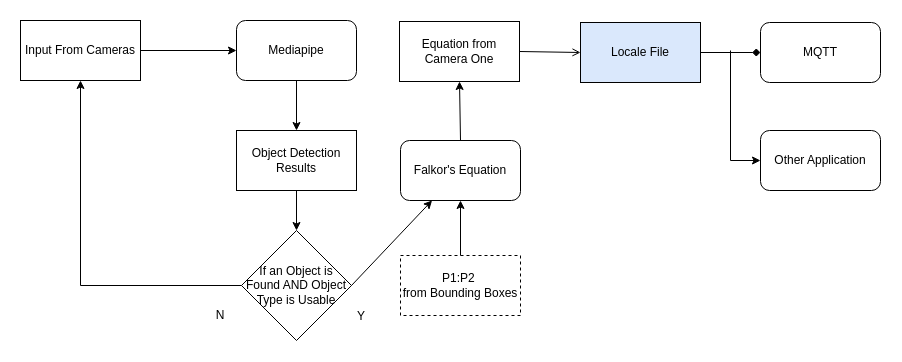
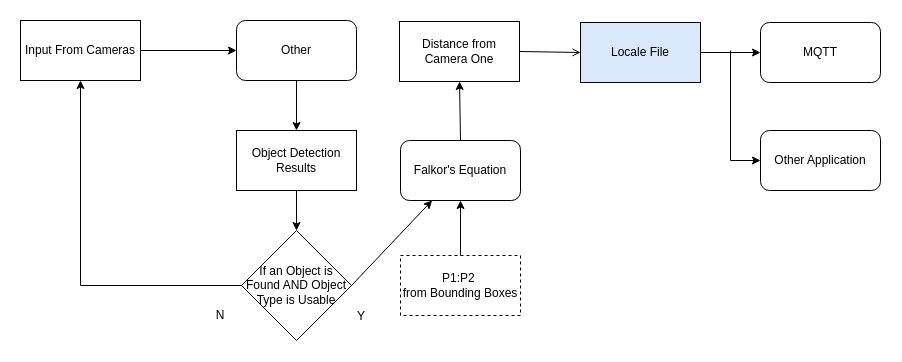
node "Mediapipe": label "Mediapipe" -> "Other"
node "Equation from Camera One": label "Equation from Camera One" -> "Distance from Camera One"
edge "Locale File" -> "MQTT": arrowhead diamond -> classic
